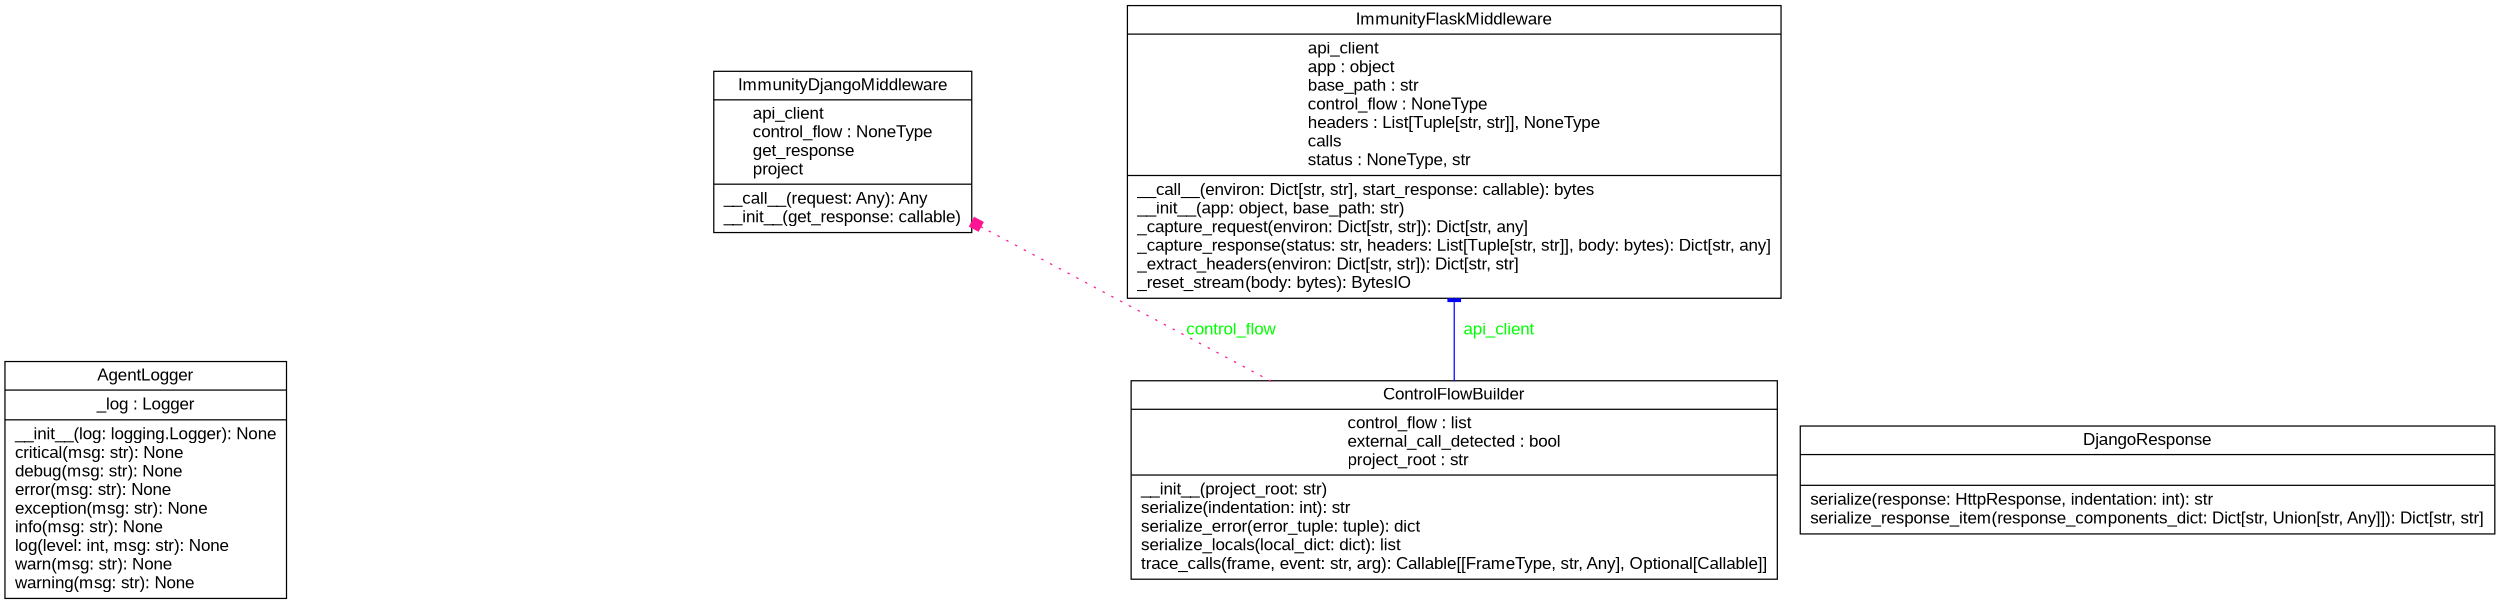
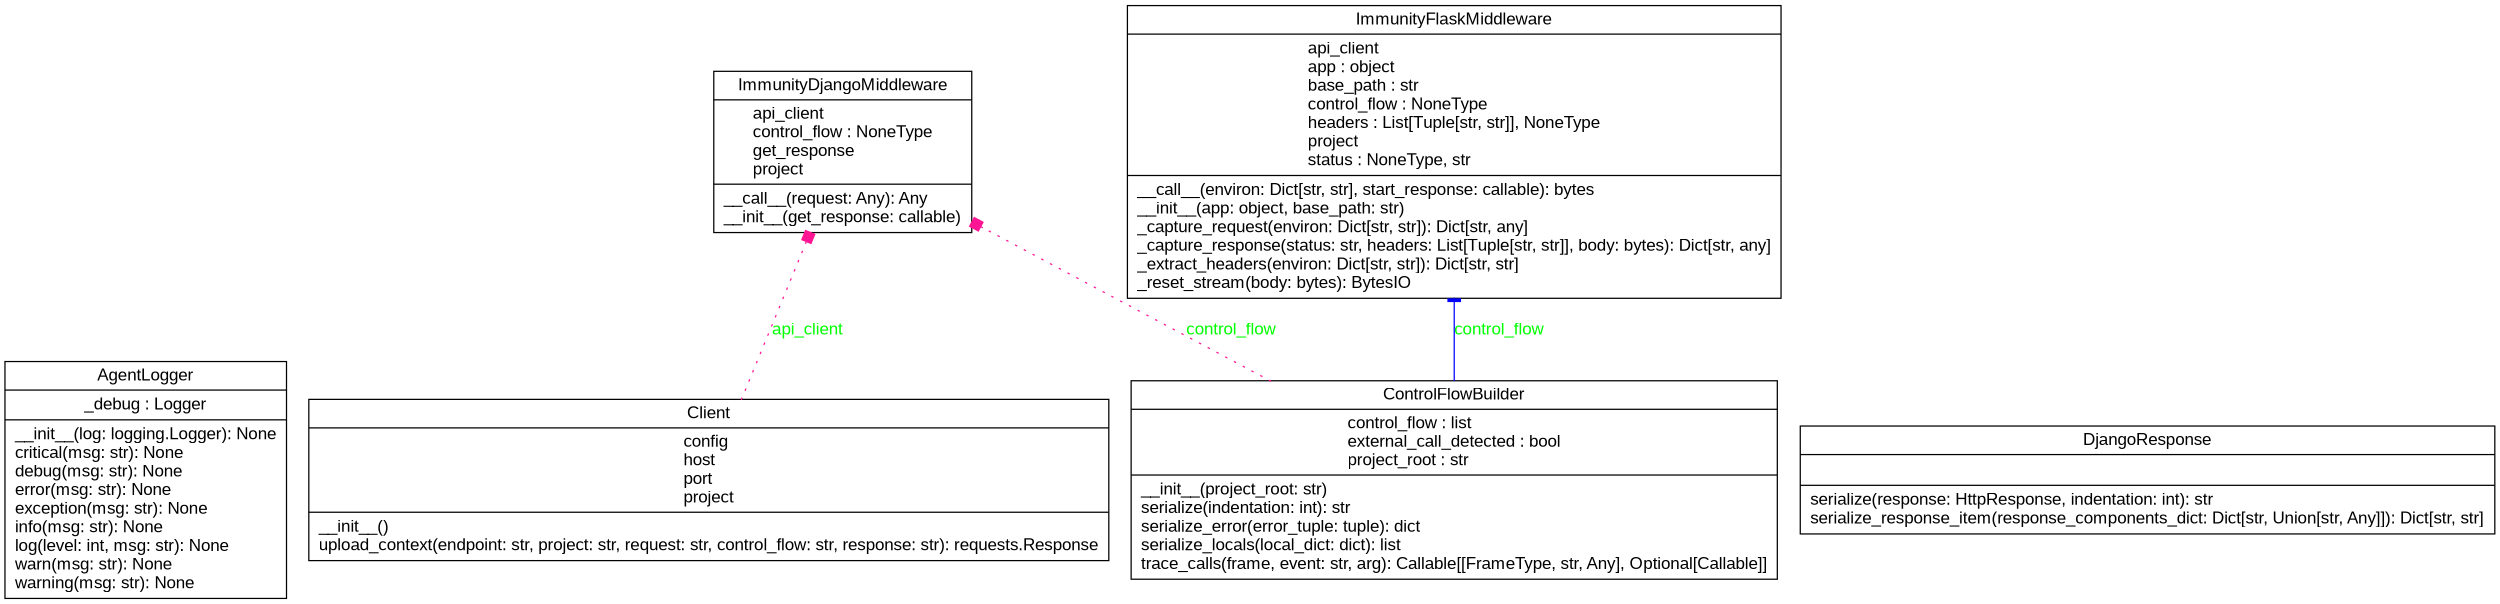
node "ImmunityFlaskMiddleware": text "calls" -> "project"
edge "ControlFlowBuilder" -> "ImmunityFlaskMiddleware": label "api_client" -> "control_flow"
node "AgentLogger": text "_log : Logger" -> "_debug : Logger"
node "Client": added
